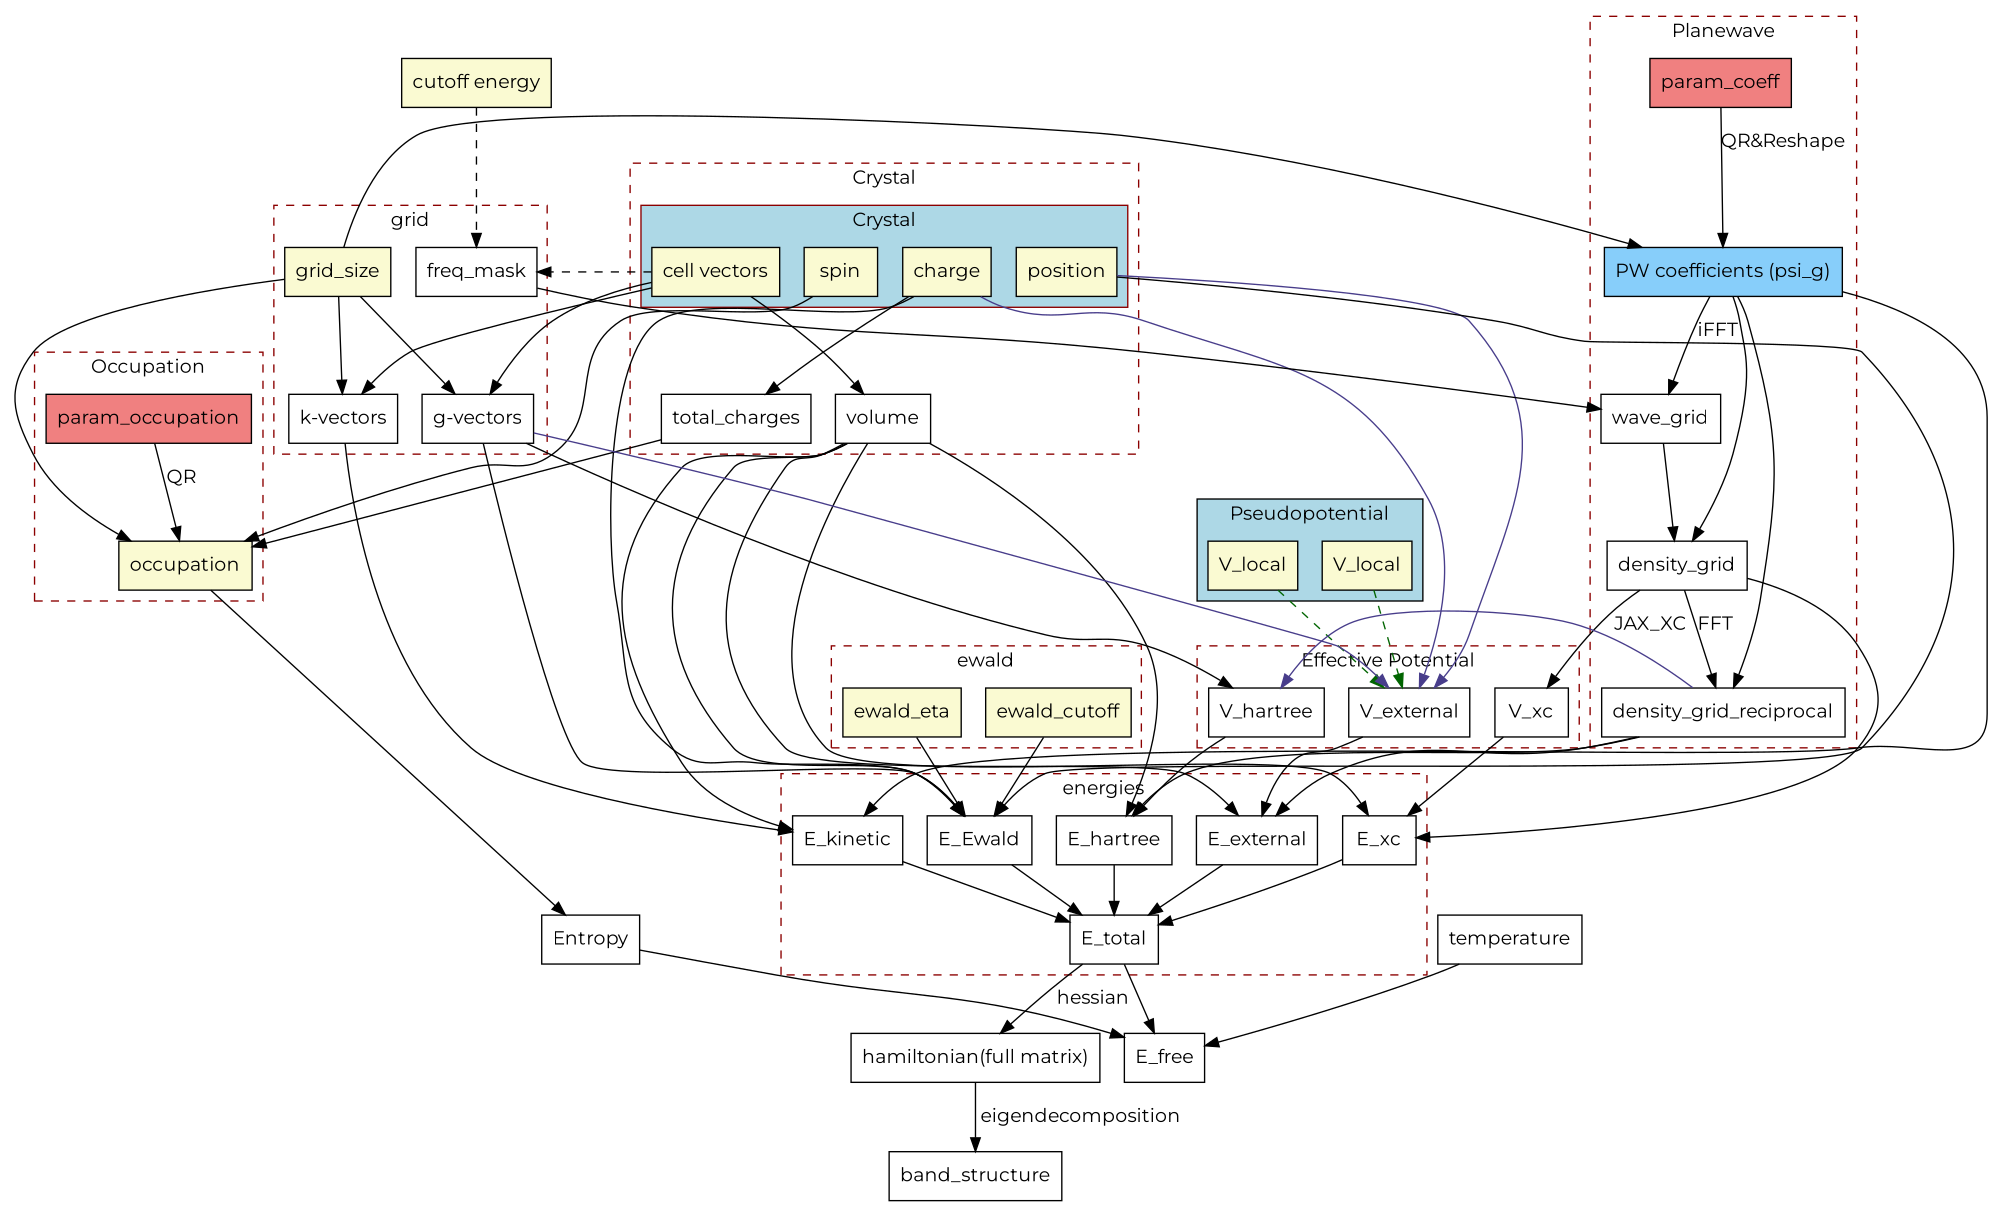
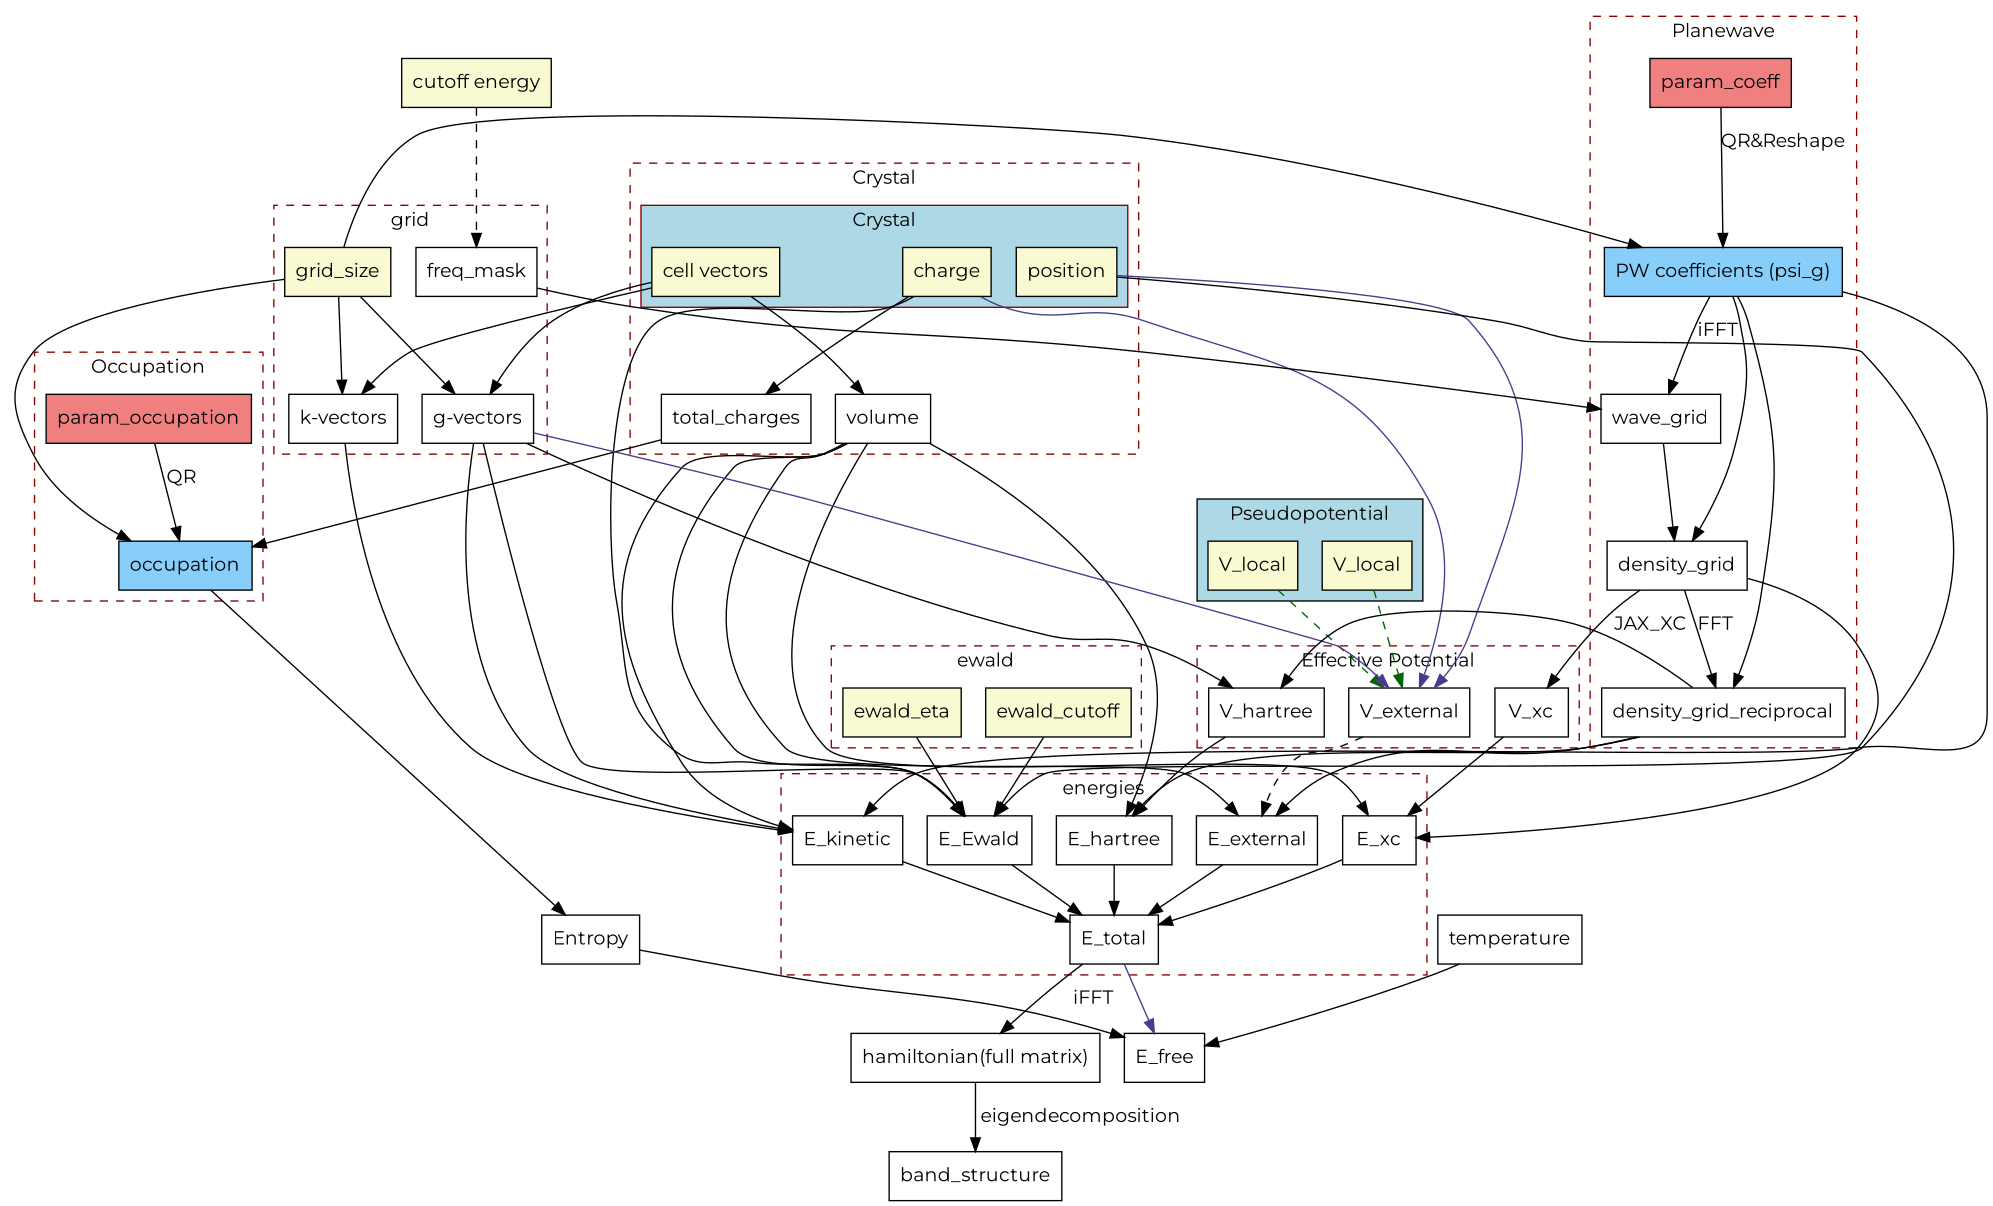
edge "cell vectors" -> "freq_mask": removed
node "spin": removed
node "occupation": fillcolor lightgoldenrodyellow -> lightskyblue
edge "density_grid_reciprocal" -> "V_hartree": color darkslateblue -> black
edge "g-vectors" -> "E_kinetic": added
edge "V_external" -> "E_external": style solid -> dashed
edge "E_total" -> "E_free": color black -> darkslateblue
edge "E_total" -> "hamiltonian(full matrix)": label " hessian" -> " iFFT"
